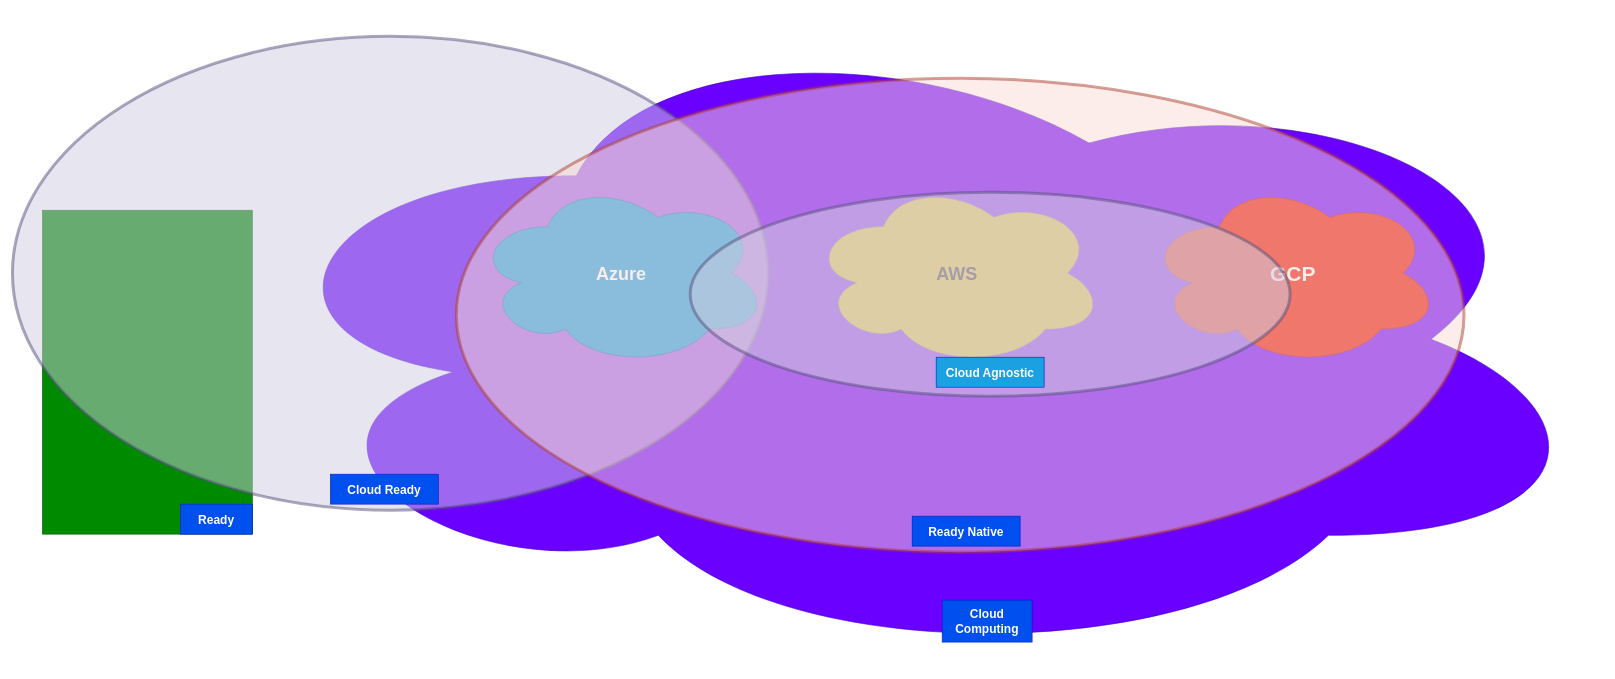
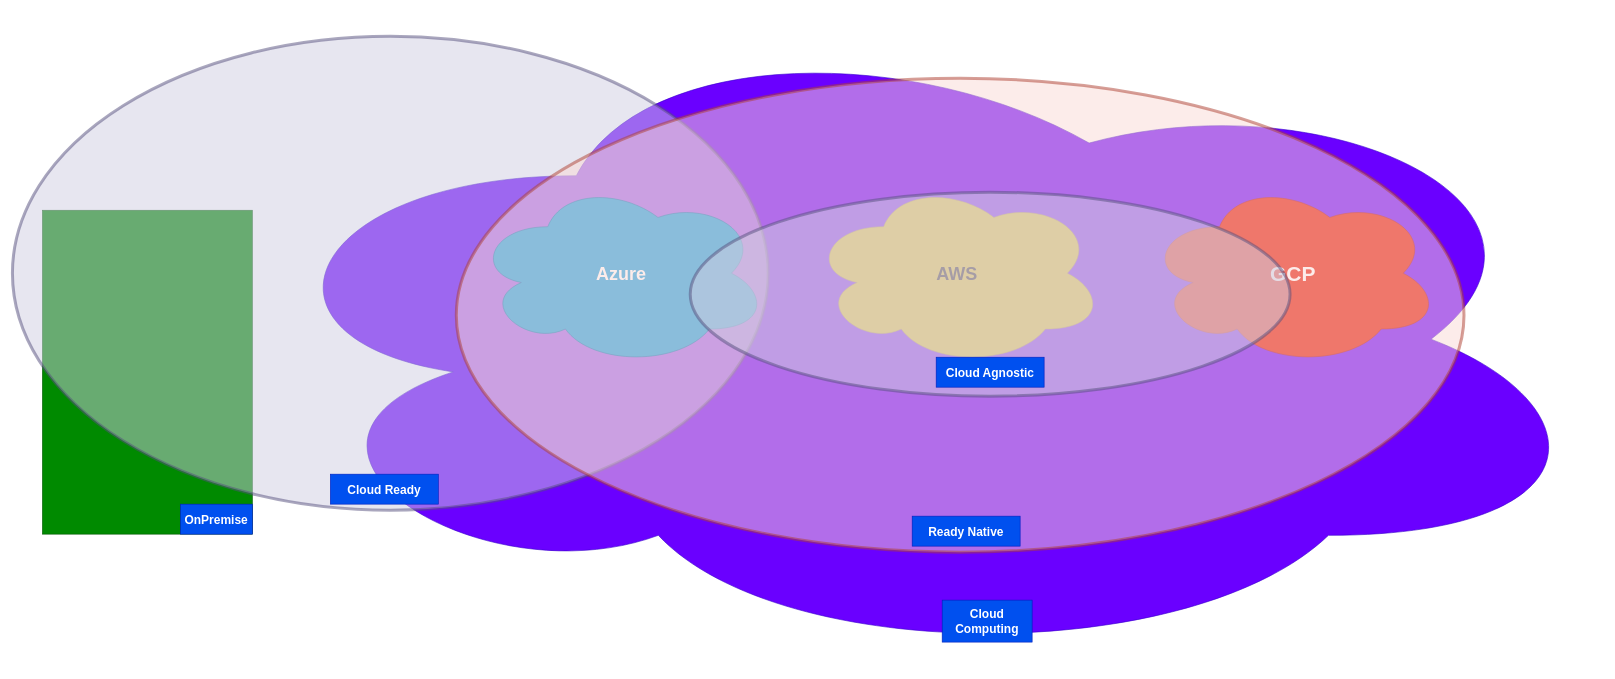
node "Cloud Agnostic": fillcolor #1ba1e2 -> #0050ef
node "Ready": label "Ready" -> "OnPremise"
